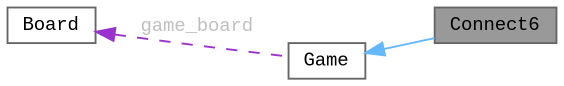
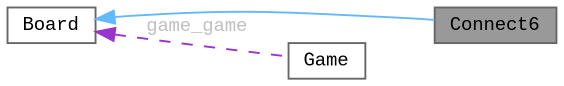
edge "Game" -> "Board": label " game_board" -> " game_game"
edge "Connect6" -> "Game": now "Connect6" -> "Board"
